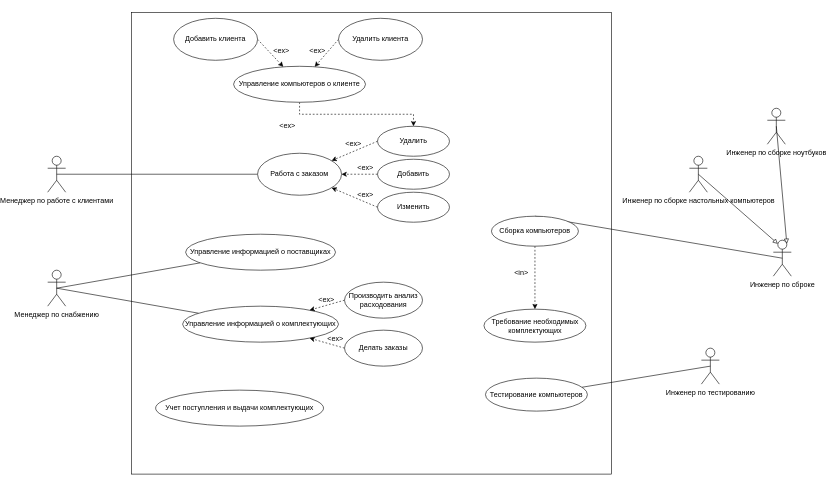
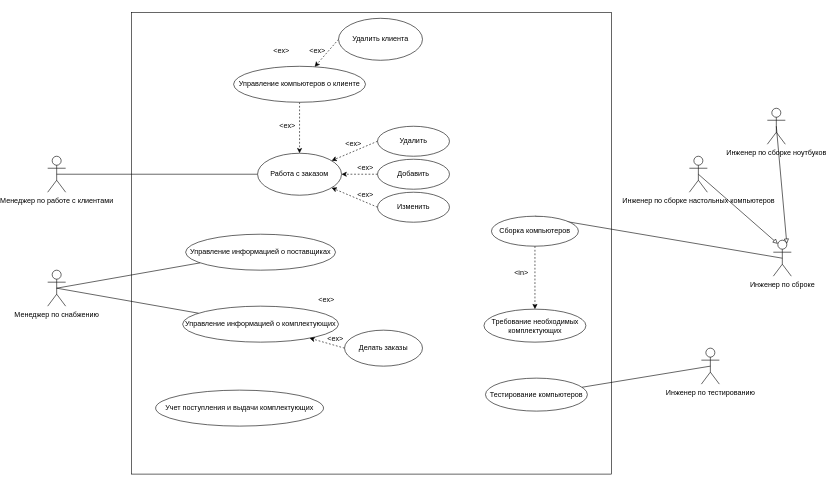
node "Добавить клиента": removed
edge "Добавить клиента" -> "Управление компьютеров о клиенте": removed
edge "Управление компьютеров о клиенте" -> "Удалить": now "Управление компьютеров о клиенте" -> "Работа с заказом"
node "Производить анализ расходования": removed
edge "Производить анализ расходования" -> "Управление информацией о комплектующих": removed
